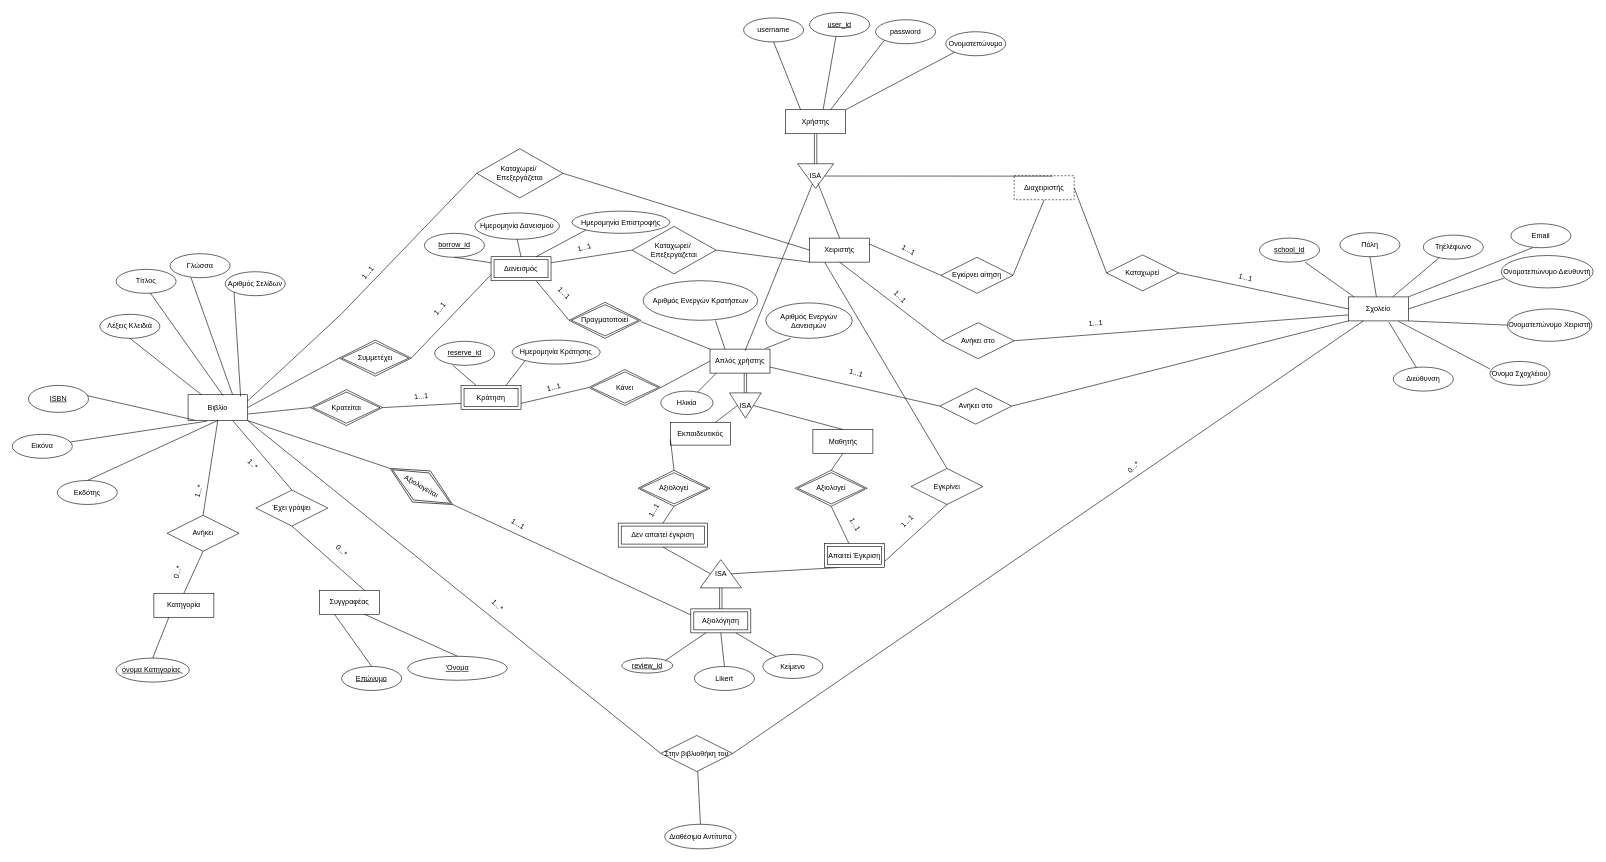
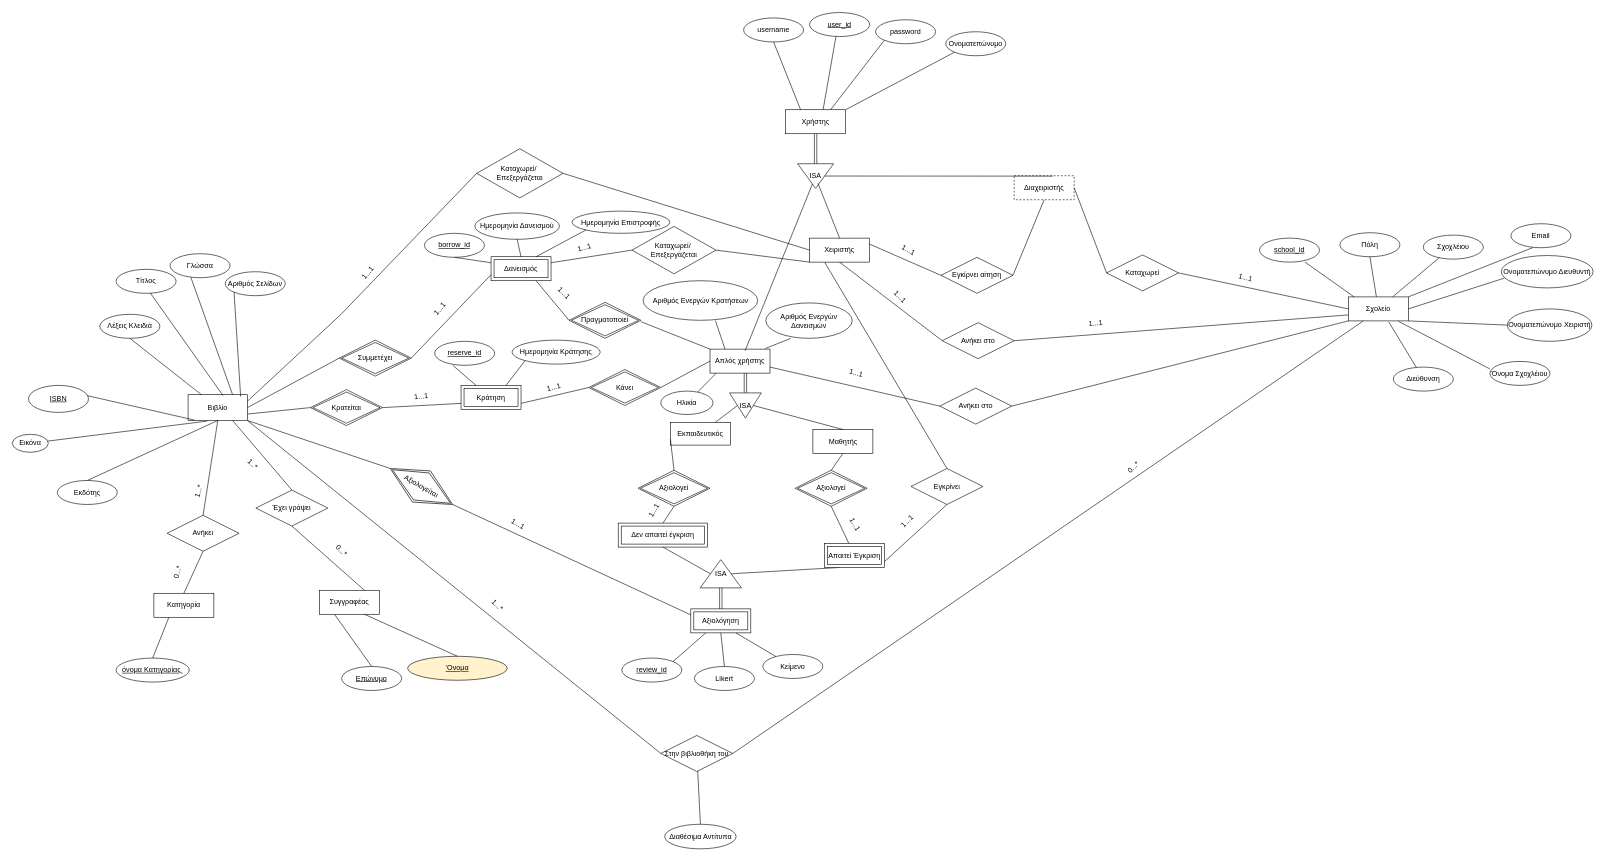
node "Τηέλέφωνο": label "Τηέλέφωνο" -> "Σχοχλέιου"
node "Εικόνα": size 60x24 -> 36x18
node "review_id": size 51x15 -> 60x24
node "'Ονομα": fillcolor #ffffff -> #fff2cc
